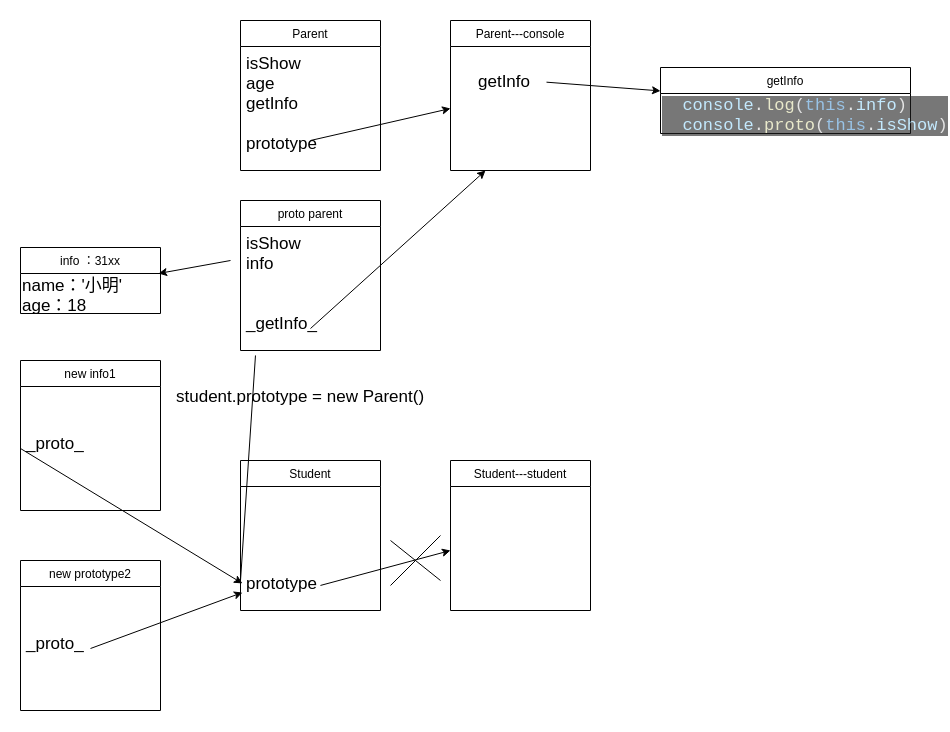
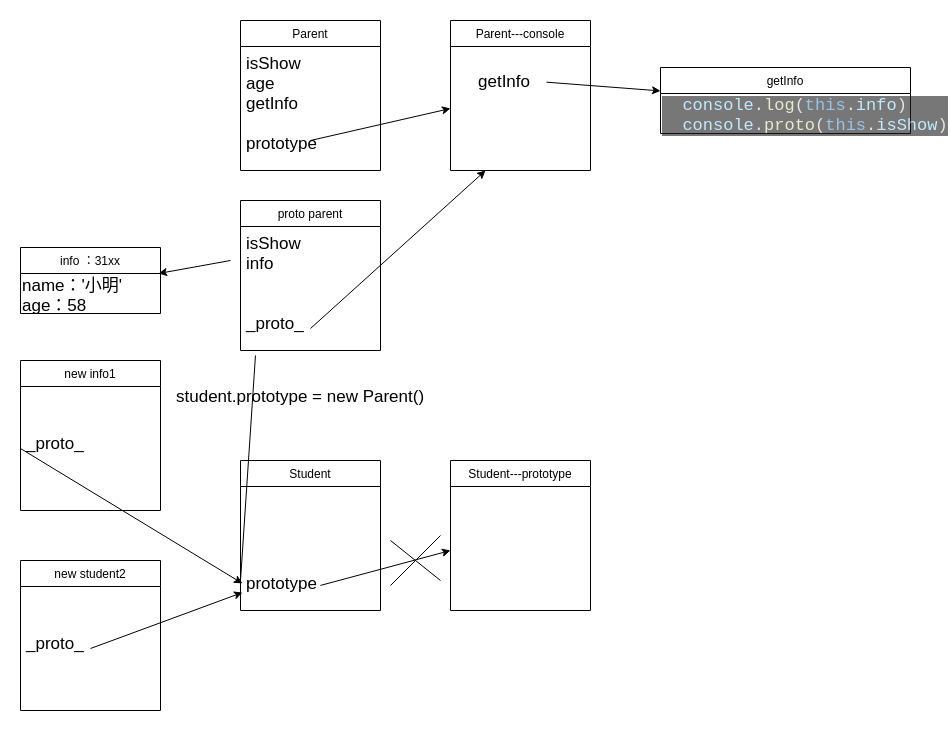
node "isShow info _getInfo_": label "isShow info _getInfo_" -> "isShow info _proto_"
node "name：'小明' age：18": label "name：'小明' age：18" -> "name：'小明' age：58"
node "Student---student": label "Student---student" -> "Student---prototype"
node "new prototype2": label "new prototype2" -> "new student2"
